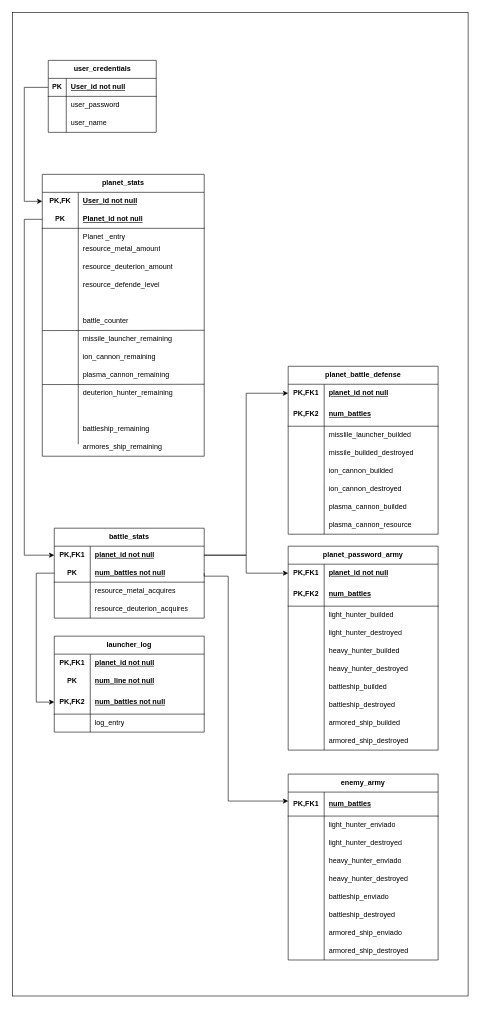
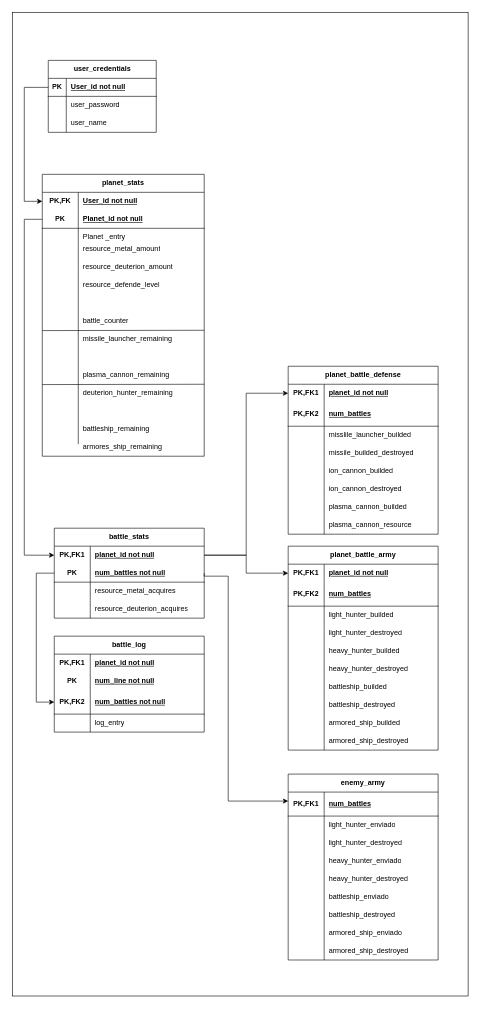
node "ion_cannon_remaining": removed
node "planet_password_army": label "planet_password_army" -> "planet_battle_army"
node "launcher_log": label "launcher_log" -> "battle_log"
